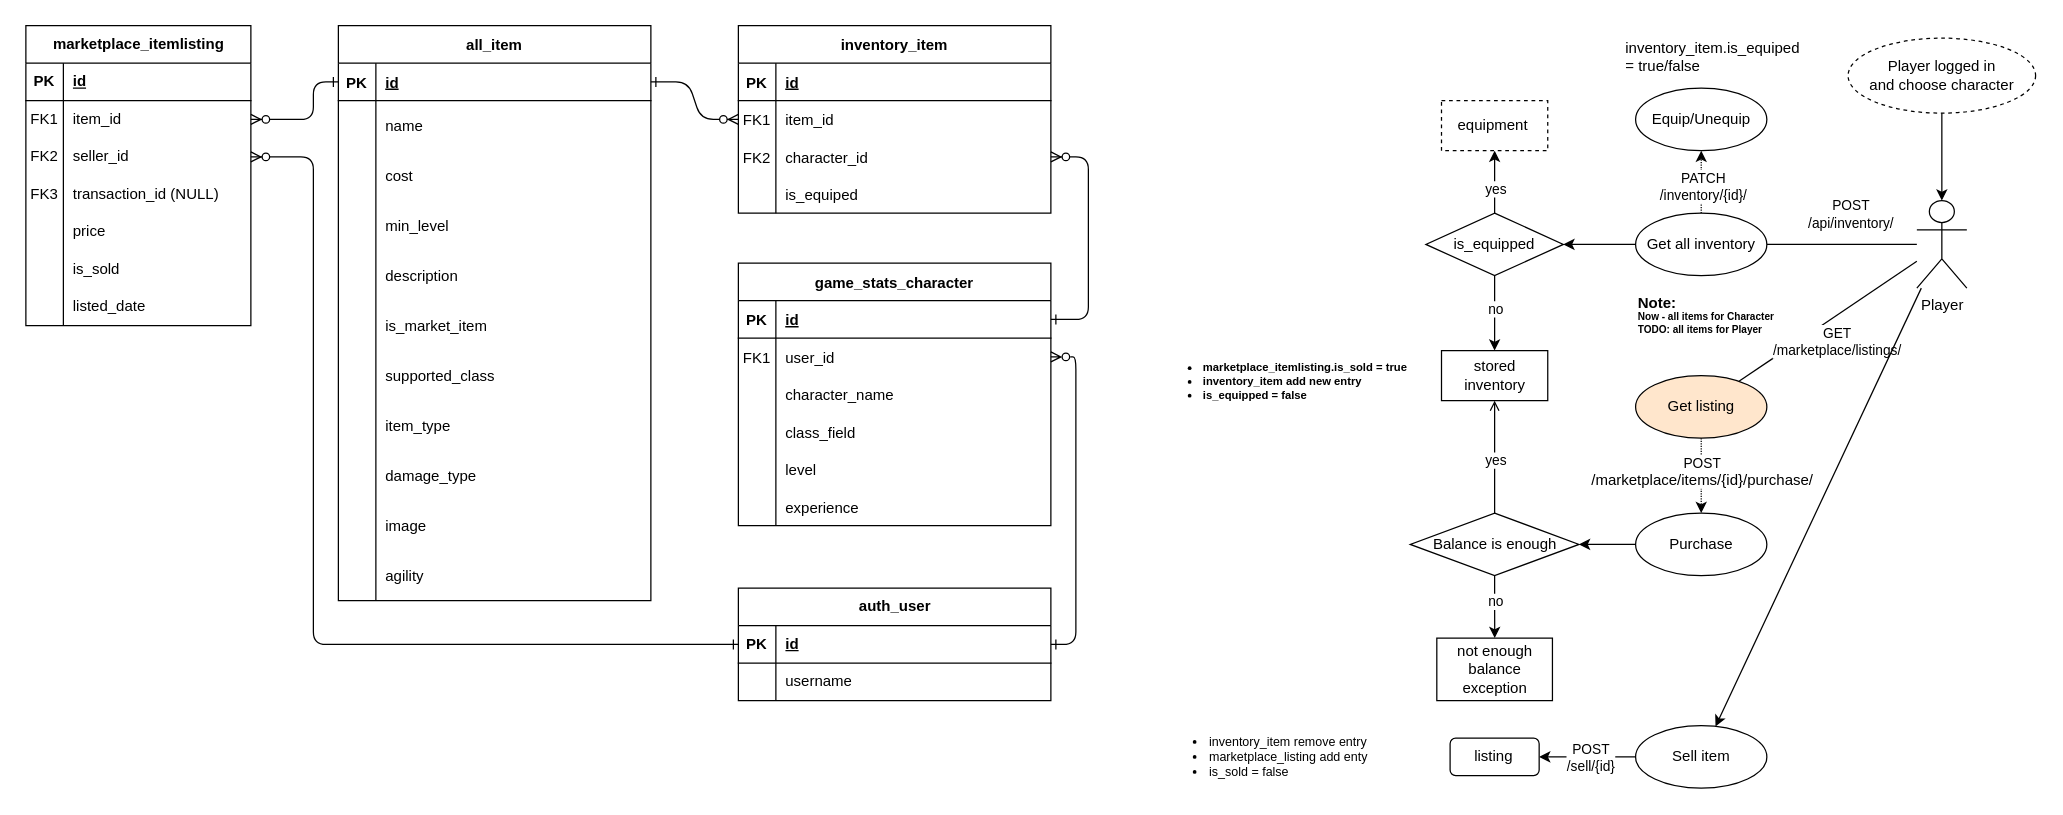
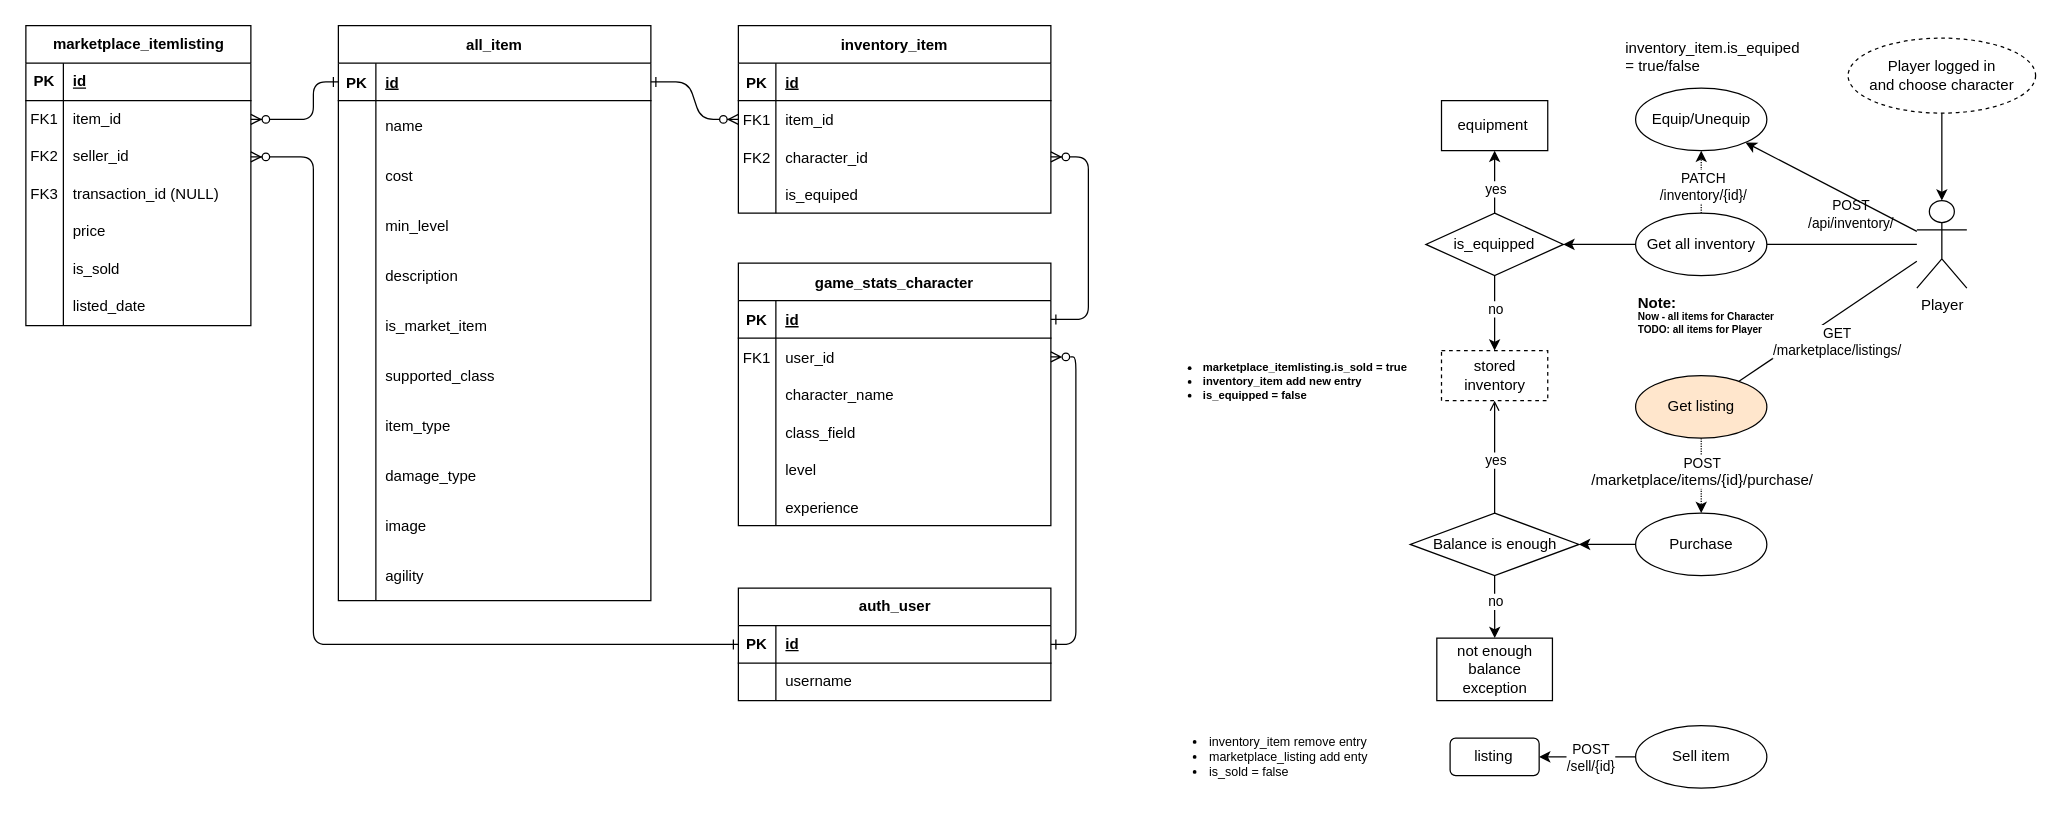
node "equipment": style dashed -> solid
node "stored inventory": style solid -> dashed
edge "Player" -> "Sell item": now "Player" -> "Equip/Unequip"
